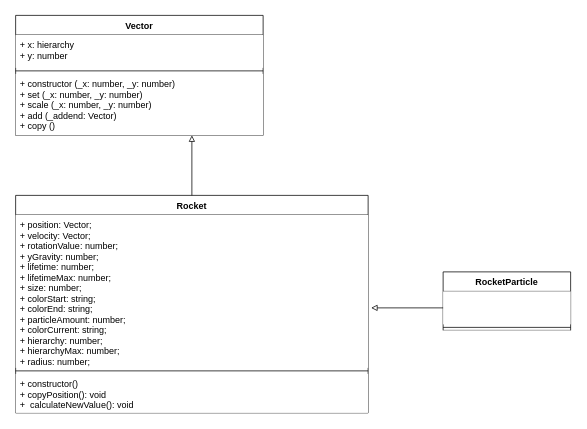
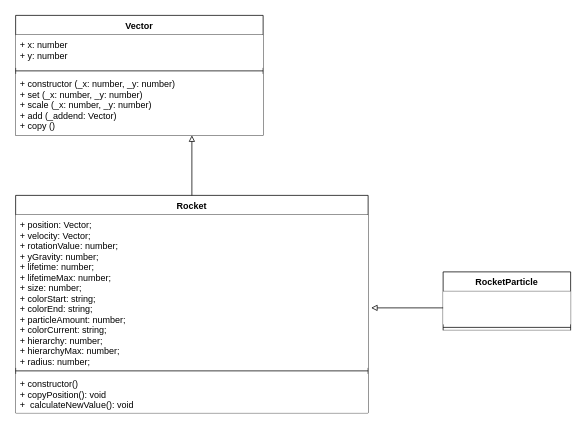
node "+ x: hierarchy + y: number": label "+ x: hierarchy + y: number" -> "+ x: number + y: number"
